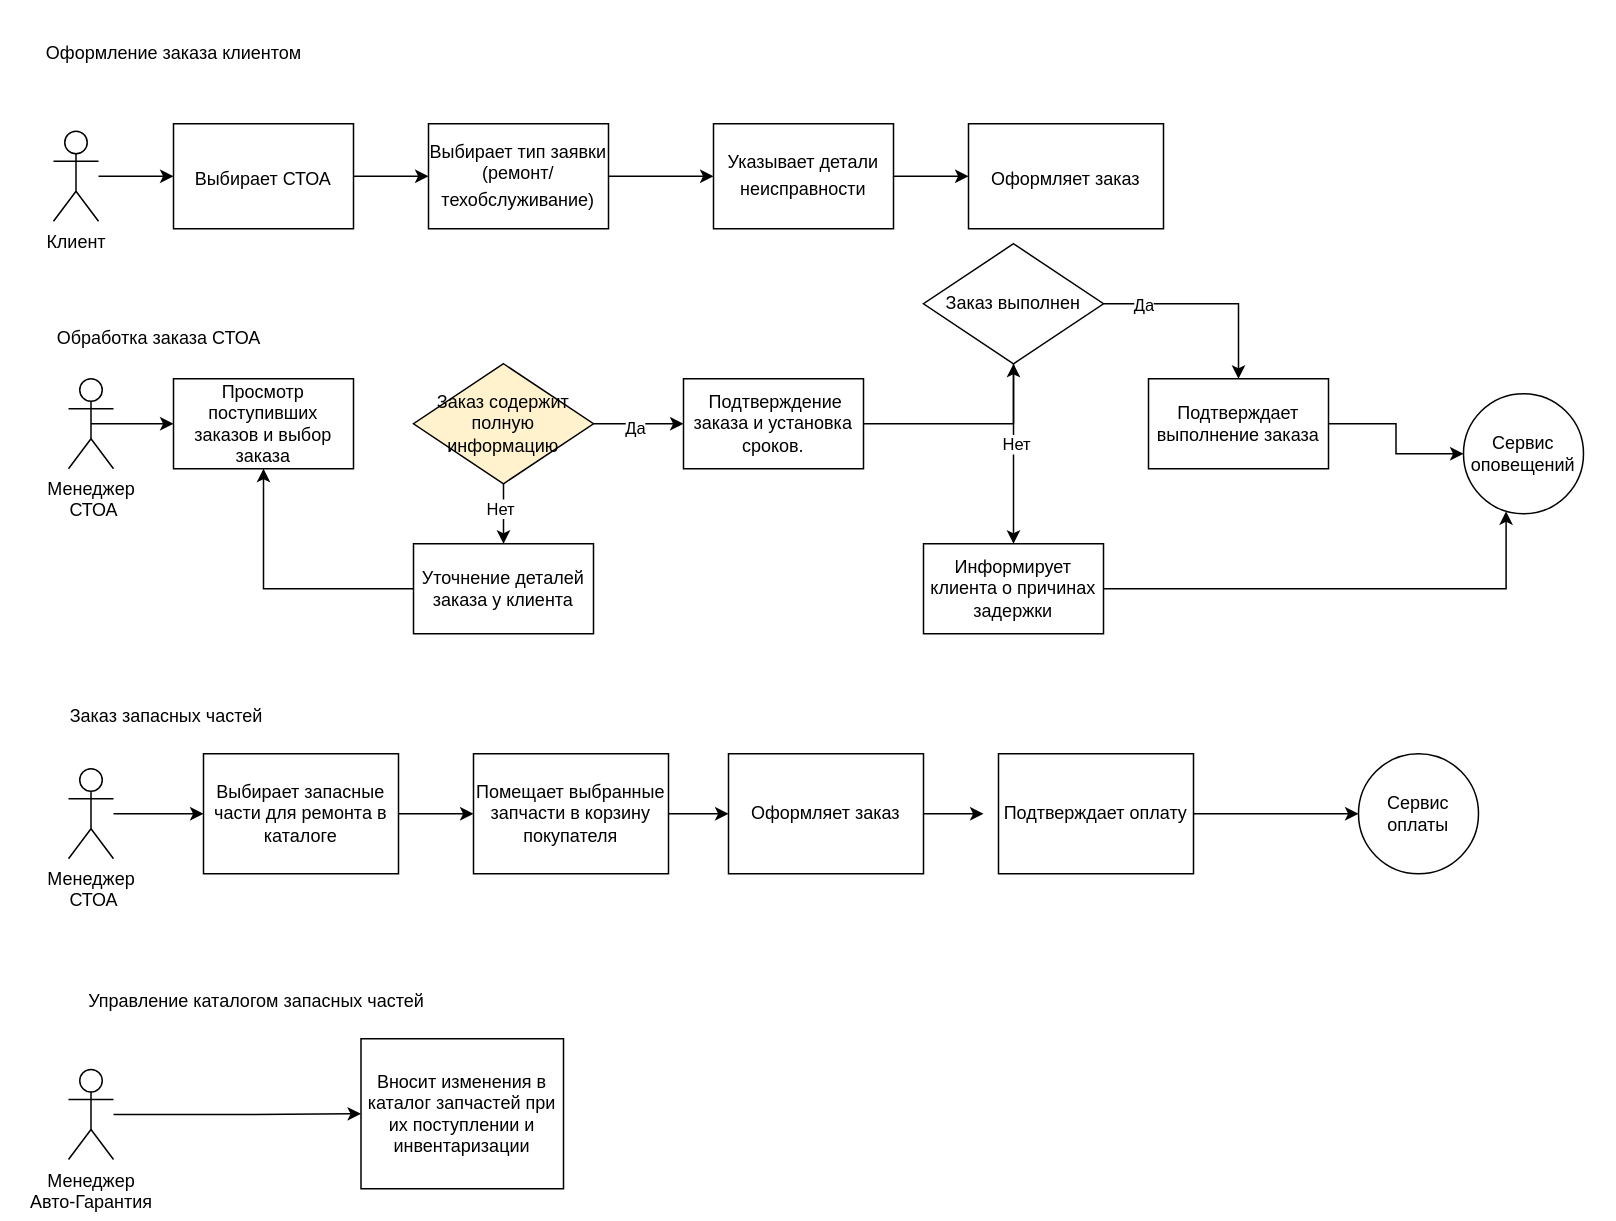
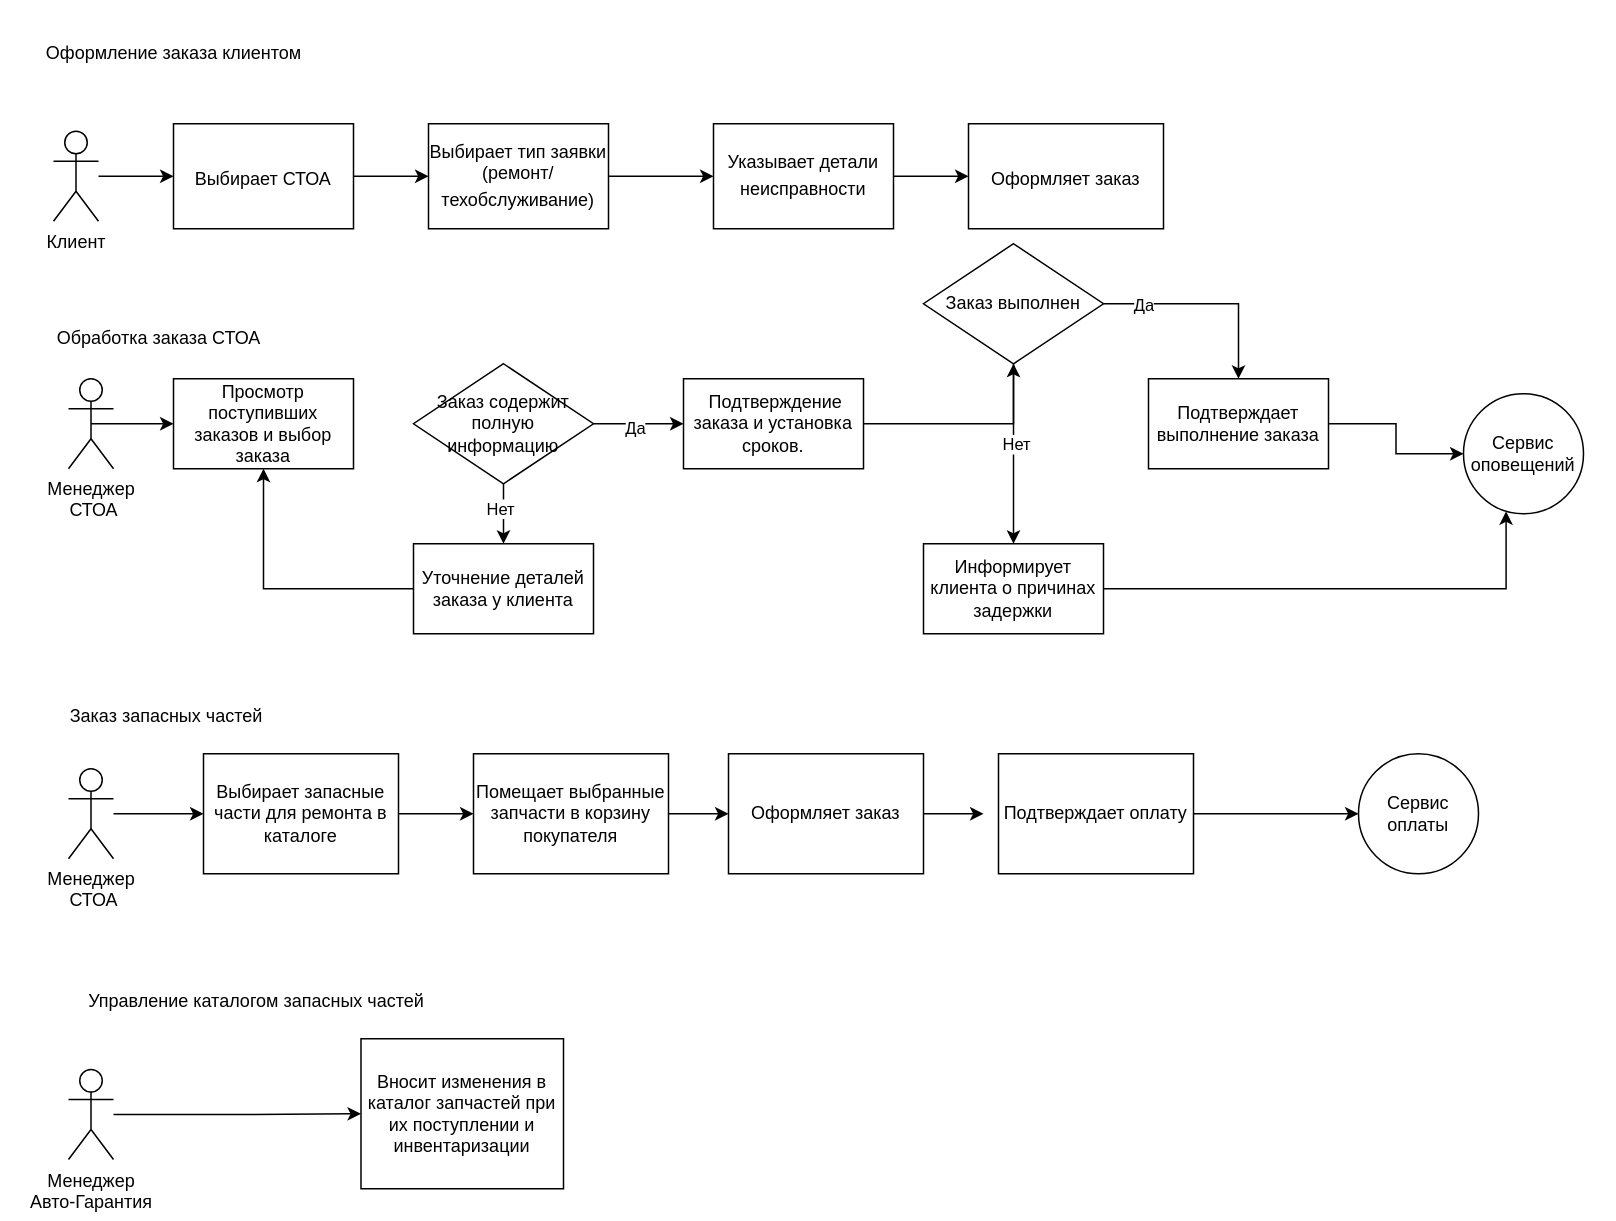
node "Заказ содержит полную информацию": fillcolor #fff2cc -> #ffffff
